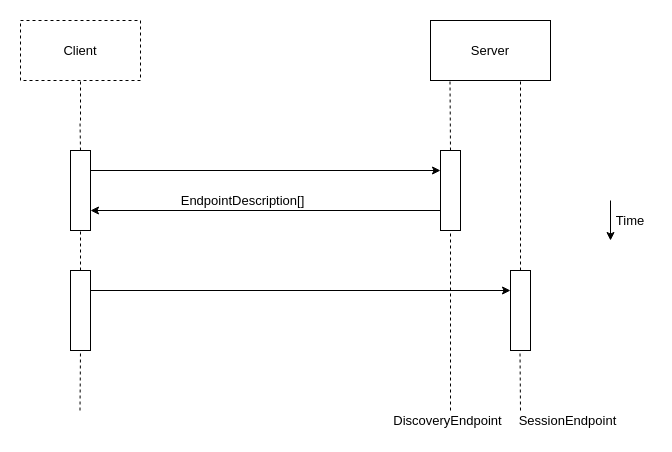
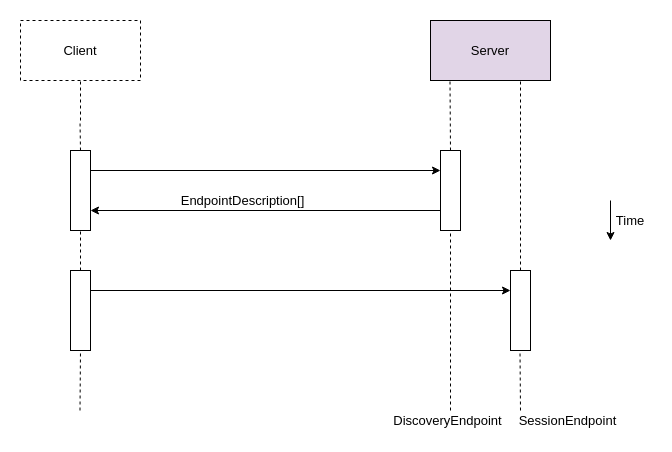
node "Server": fillcolor #ffffff -> #e1d5e7
